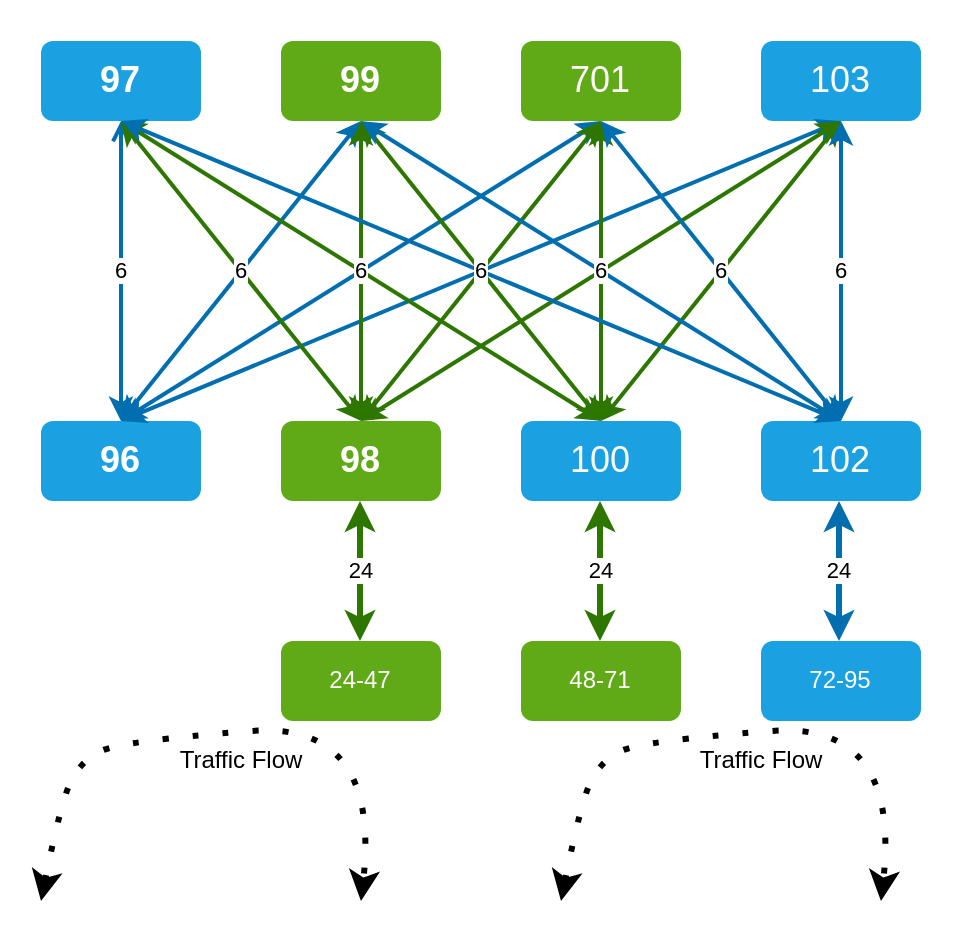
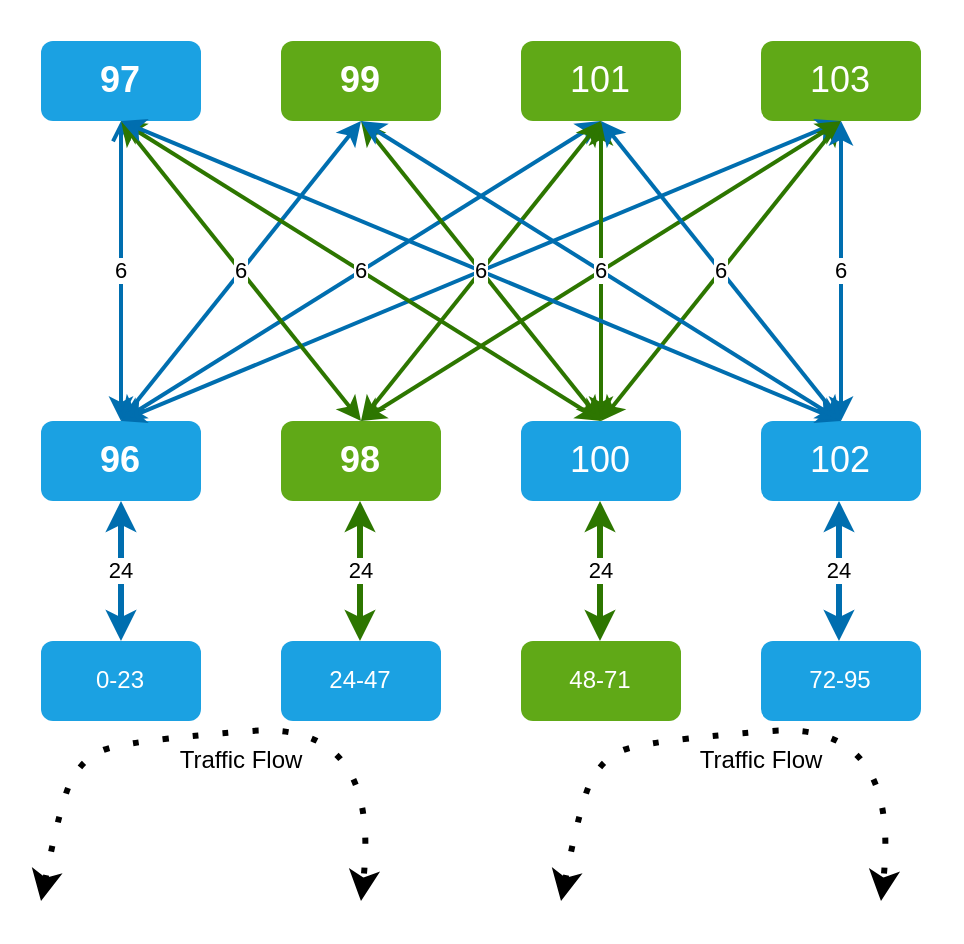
node "701": label "701" -> "101"
node "103": fillcolor #1ba1e2 -> #60a917
edge "99" -- "98": removed, label "6"
edge "96" -- "0-23": added, label "24"
node "0-23": added
node "24-47": fillcolor #60a917 -> #1ba1e2
